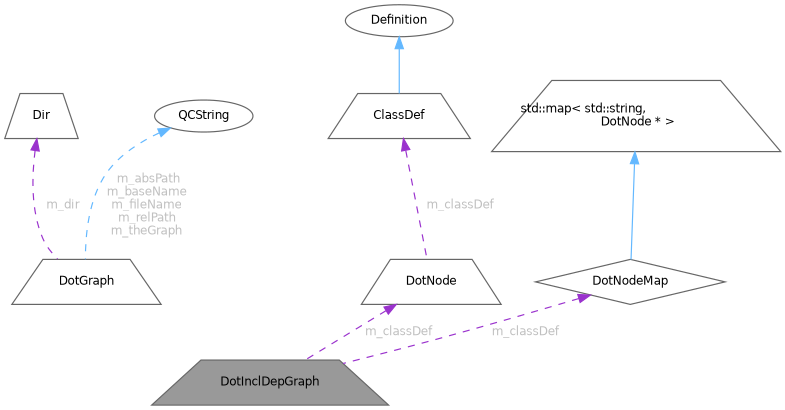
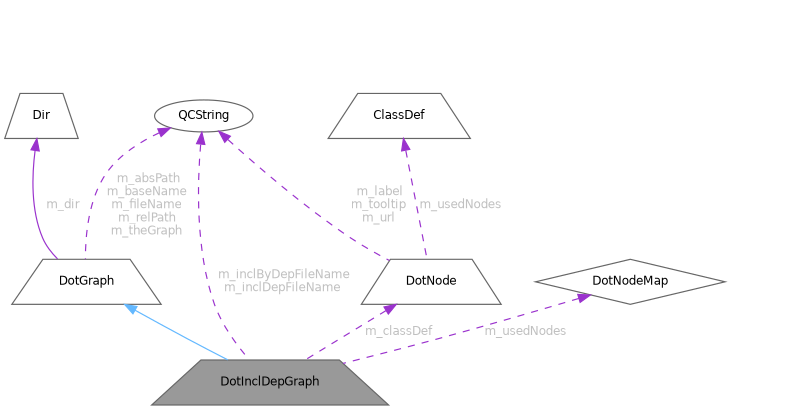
node "Definition": removed
node "std::map< std::string, DotNode * >": removed
edge "DotGraph" -> "QCString": color steelblue1 -> darkorchid3
edge "DotNode" -> "QCString": added, label "m_label m_tooltip m_url"
edge "DotNode" -> "ClassDef": label " m_classDef" -> " m_usedNodes"
edge "DotGraph" -> "Dir": style dashed -> solid
edge "DotInclDepGraph" -> "QCString": added, label "m_inclByDepFileName m_inclDepFileName"
edge "DotInclDepGraph" -> "DotNodeMap": label " m_classDef" -> " m_usedNodes"
edge "DotInclDepGraph" -> "DotGraph": added
